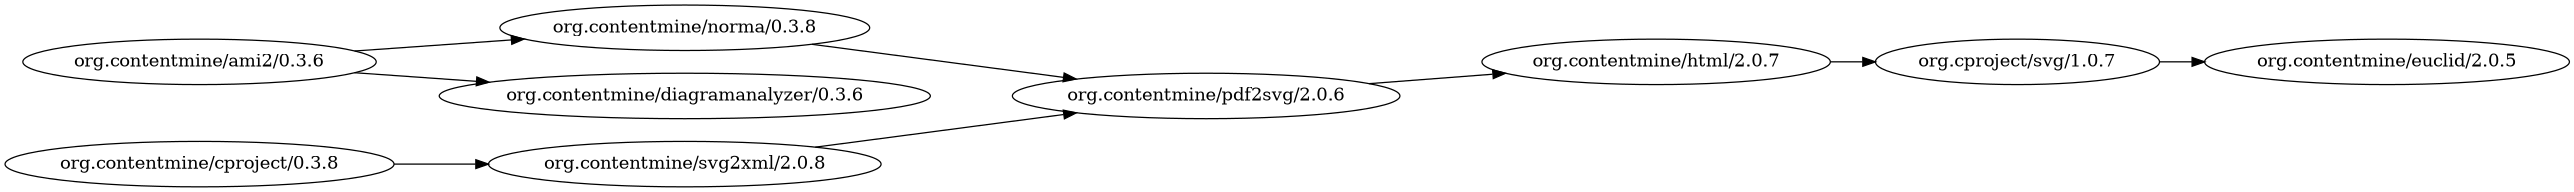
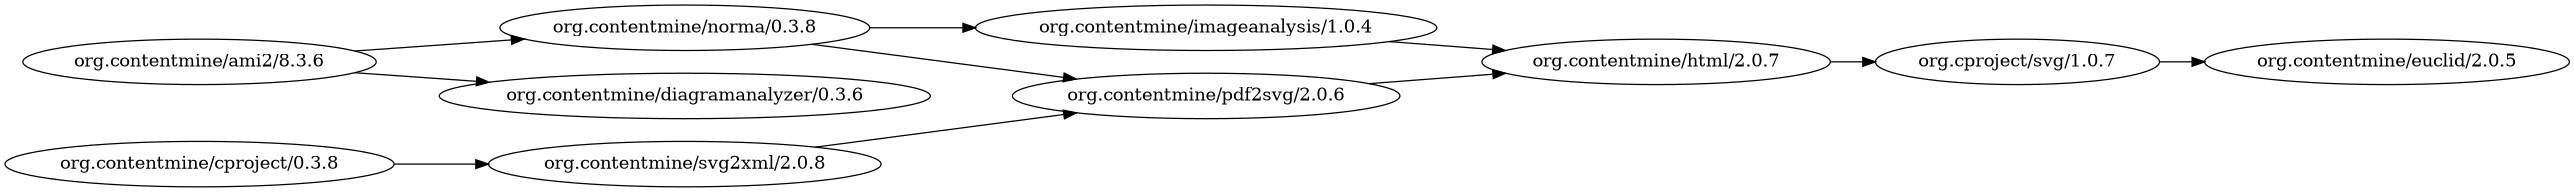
node "org.contentmine/imageanalysis/1.0.4": added
node "org.contentmine/ami2/0.3.6": label "org.contentmine/ami2/0.3.6" -> "org.contentmine/ami2/8.3.6"
